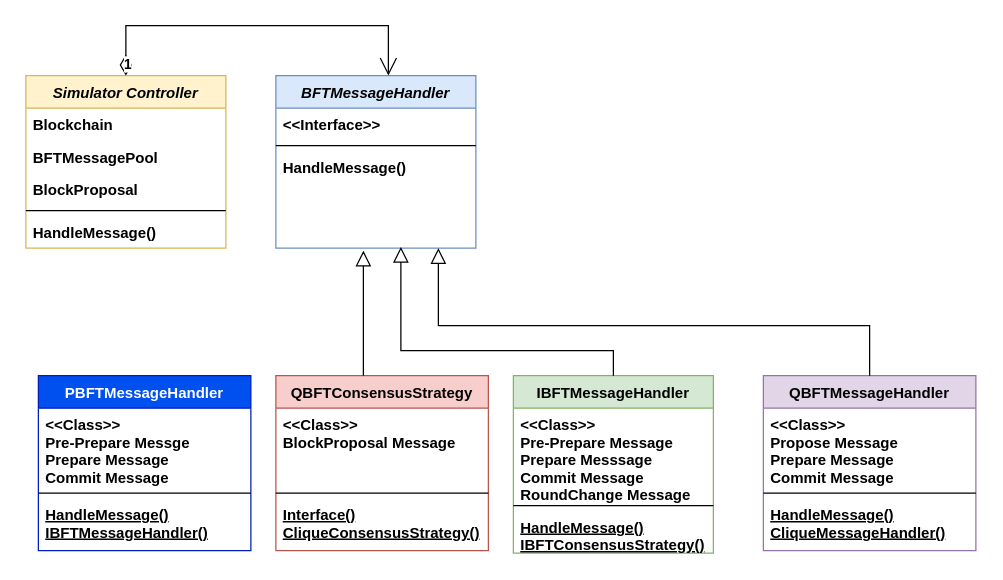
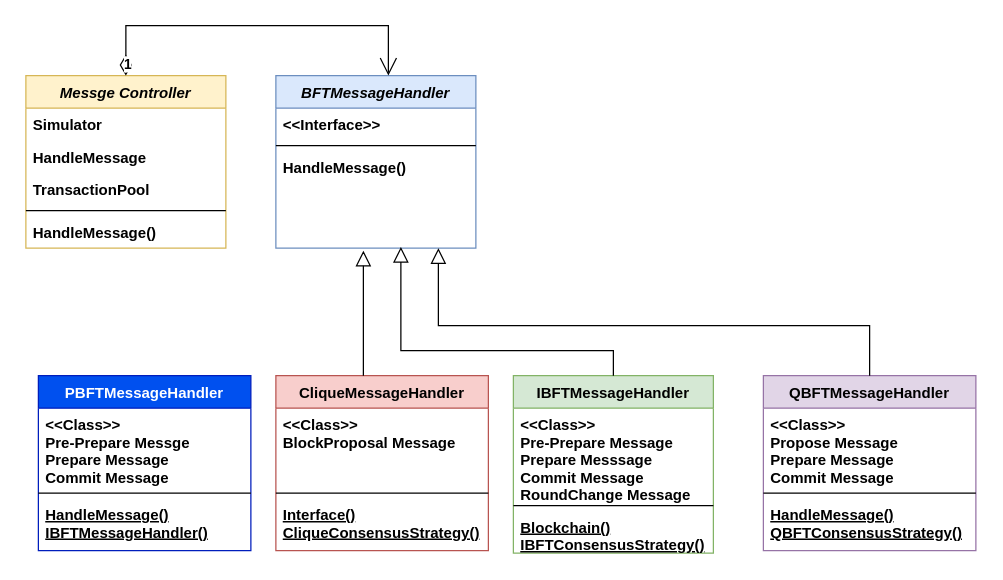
node "Simulator Controller": label "Simulator Controller" -> "Messge Controller"
node "Blockchain": label "Blockchain" -> "Simulator"
node "BFTMessagePool": label "BFTMessagePool" -> "HandleMessage"
node "BlockProposal": label "BlockProposal" -> "TransactionPool"
node "QBFTConsensusStrategy": label "QBFTConsensusStrategy" -> "CliqueMessageHandler"
node "HandleMessage() CliqueMessageHandler()": label "HandleMessage() CliqueMessageHandler()" -> "HandleMessage() QBFTConsensusStrategy()"
node "HandleMessage() IBFTConsensusStrategy()": label "HandleMessage() IBFTConsensusStrategy()" -> "Blockchain() IBFTConsensusStrategy()"
